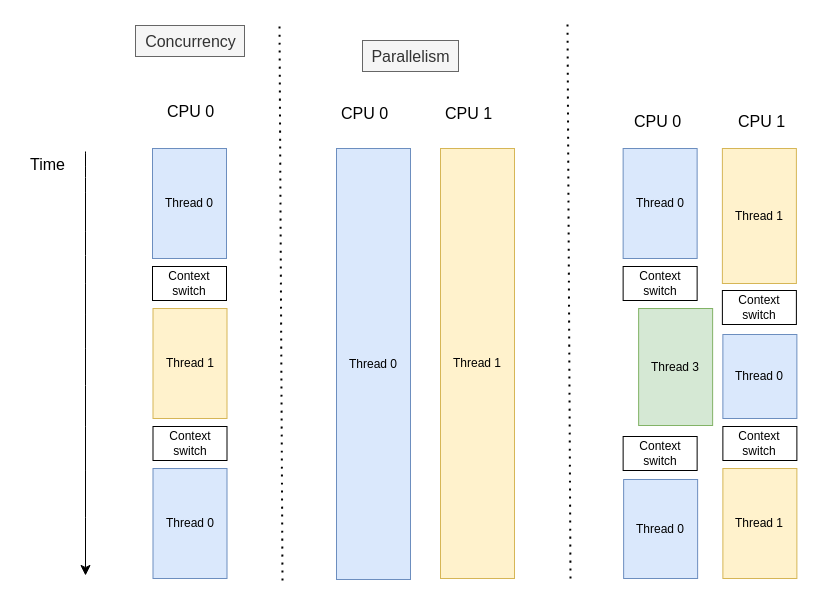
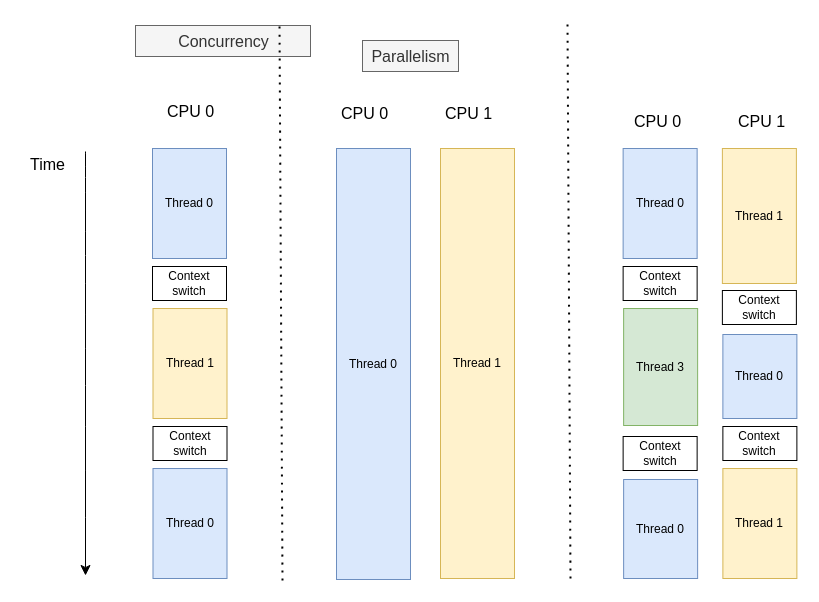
node "Concurrency": size 109x31 -> 175x31
node "Thread 3": moved (676, 367) -> (661, 367)
